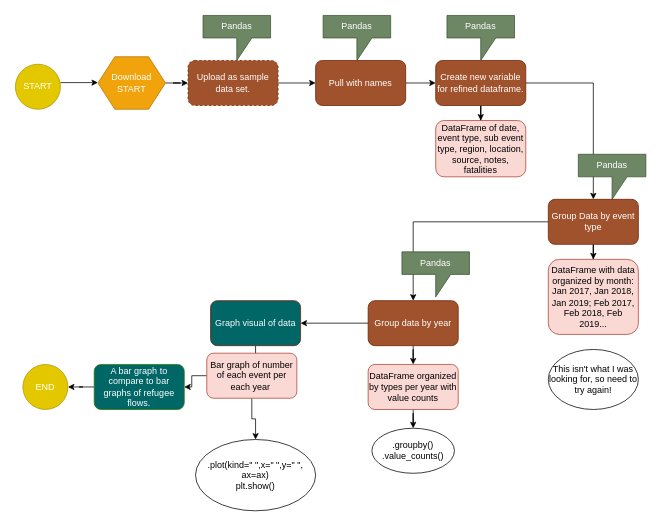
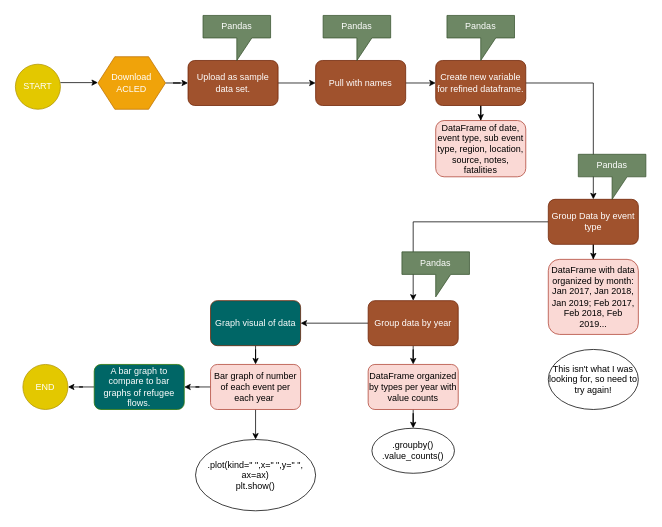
node "Download START": label "Download START" -> "Download ACLED"
node "Upload as sample data set.": style dashed -> solid
node "Bar graph of number of each event per each year": moved (252, 375) -> (255, 387)
